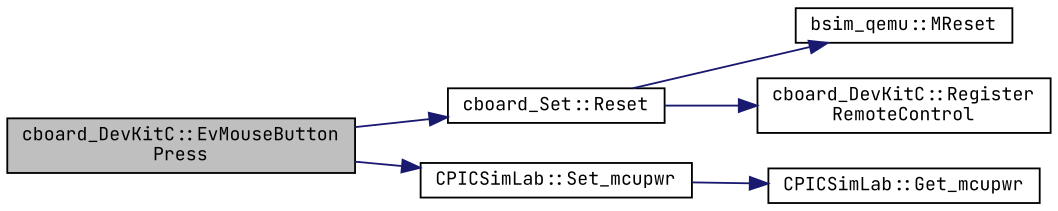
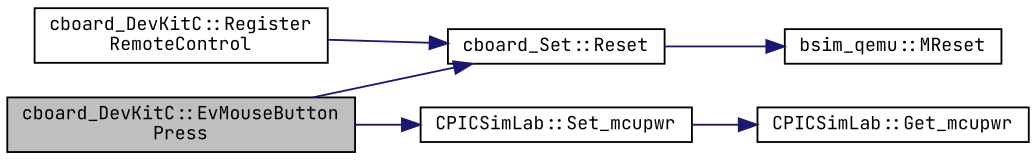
edge "cboard_Set::Reset" -> "cboard_DevKitC::Register RemoteControl": reversed
